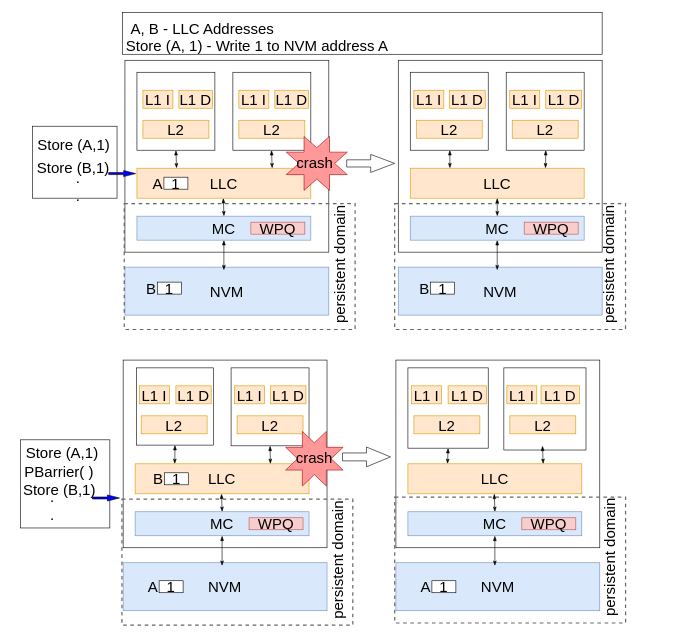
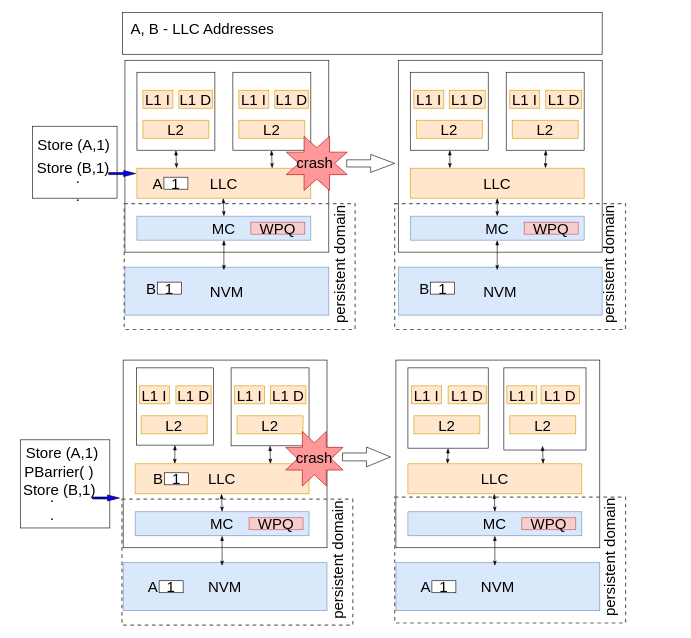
node "Store (A, 1) - Write 1 to NVM address A": removed
